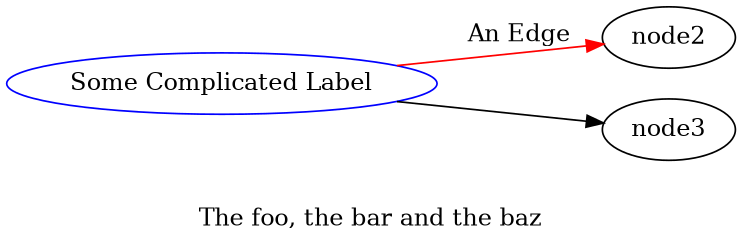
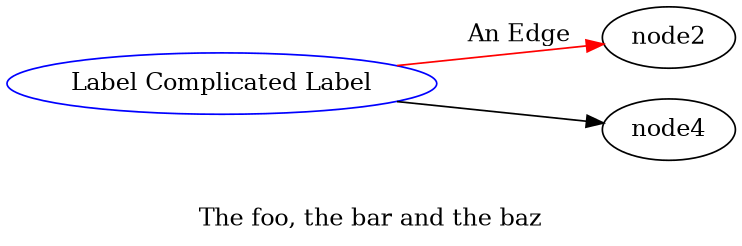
node "Some Complicated Label": label "Some Complicated Label" -> "Label Complicated Label"
node "node3": label "node3" -> "node4"
